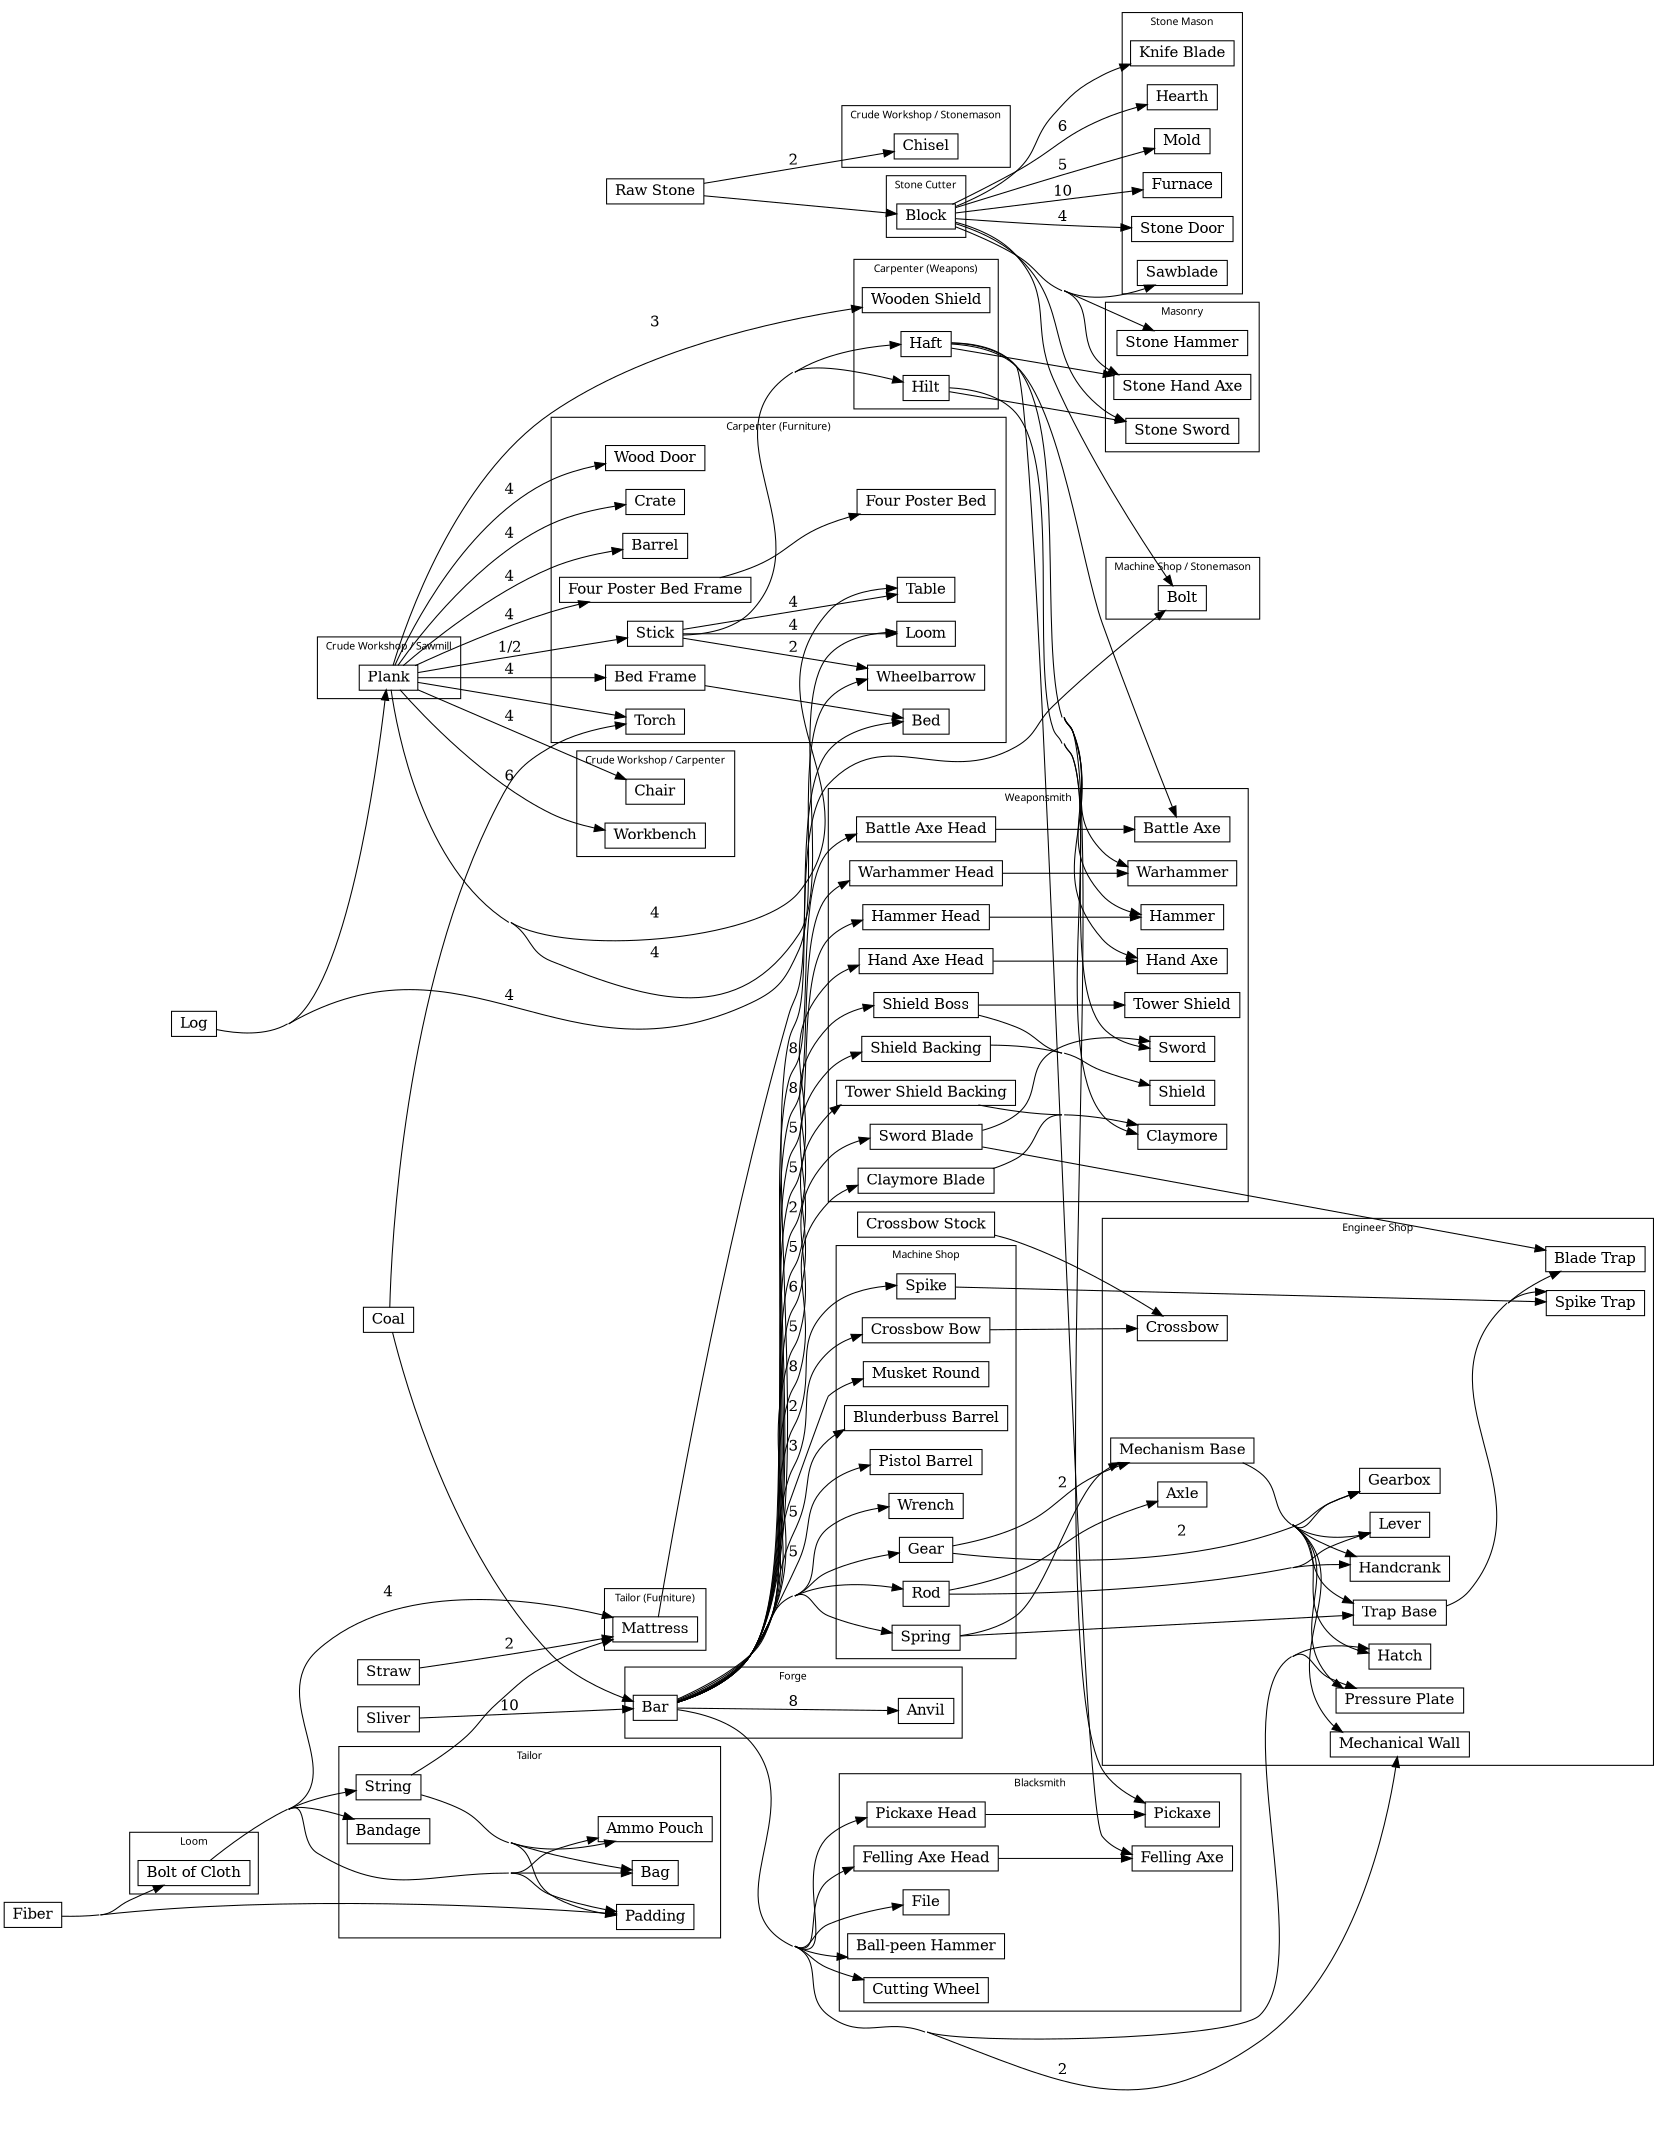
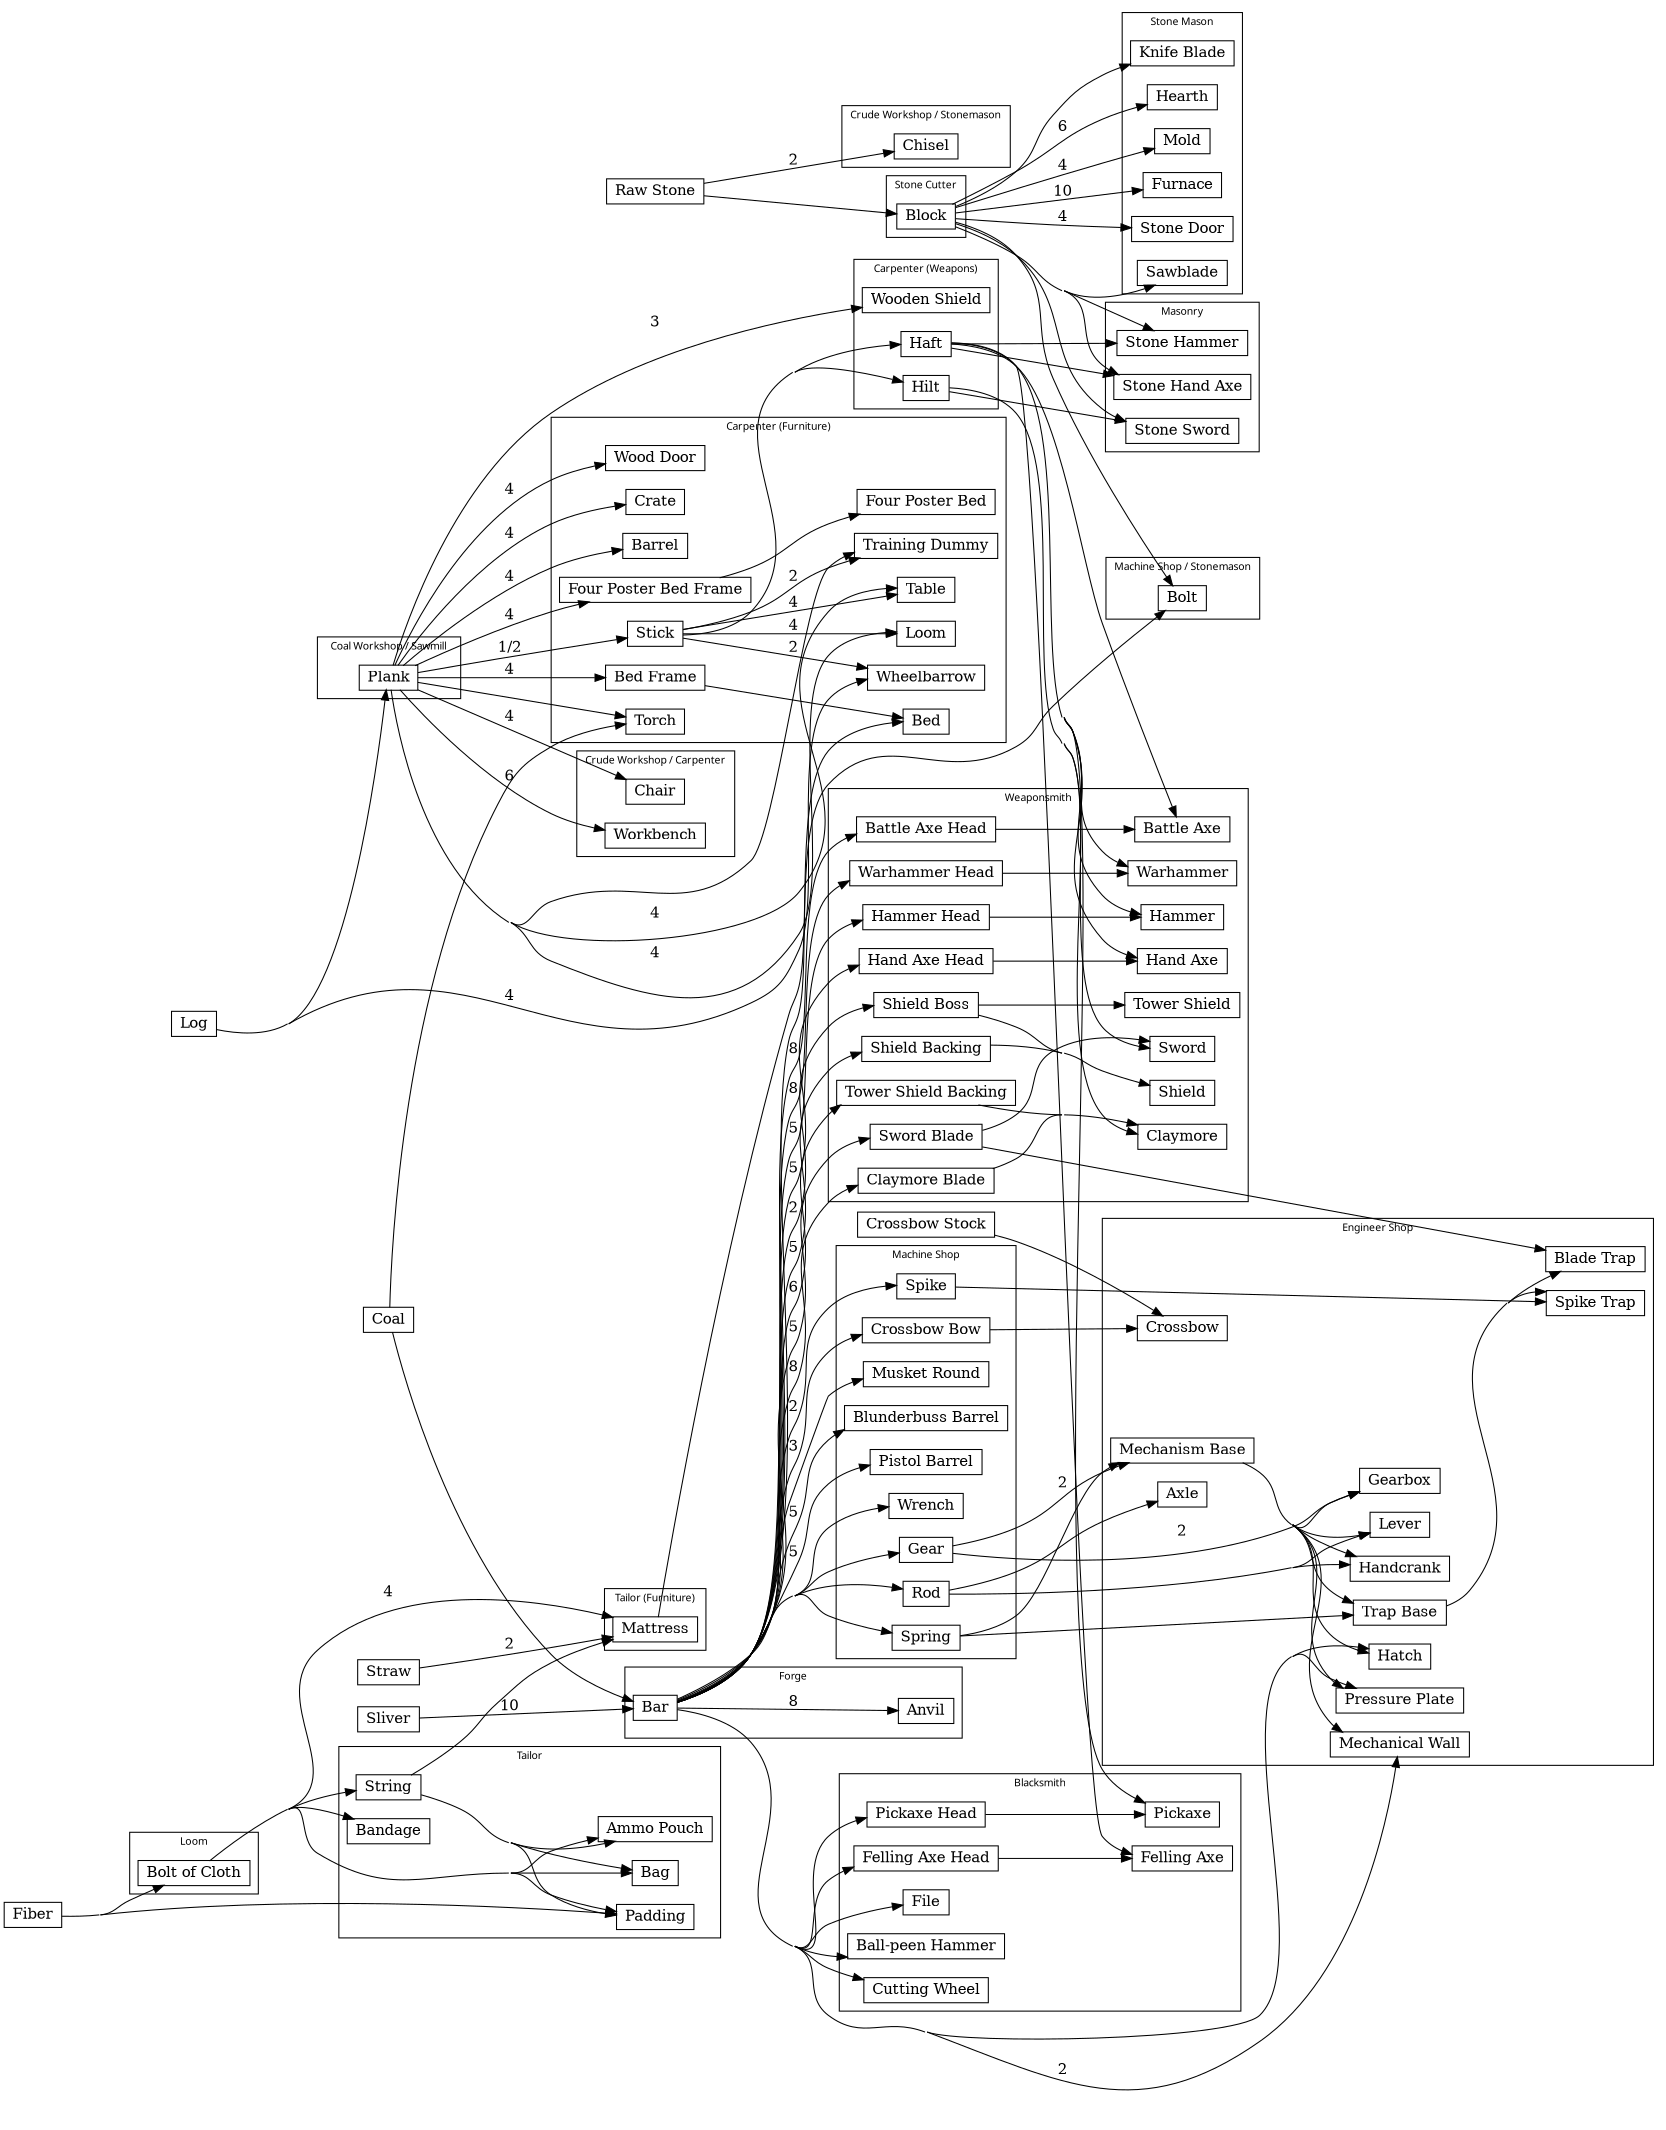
edge "Block" -> "Mold": label "5" -> "4"
edge "Haft" -> "Stone Hammer": added
node "Training Dummy": added
cluster "Crude Workshop / Sawmill": label "Crude Workshop / Sawmill" -> "Coal Workshop / Sawmill"
